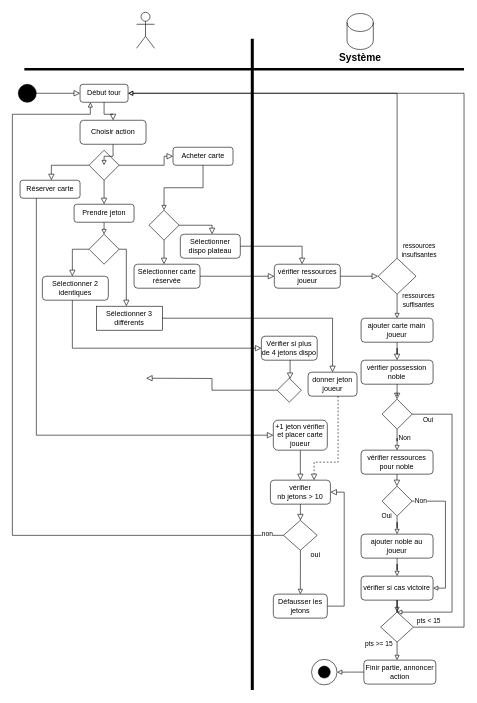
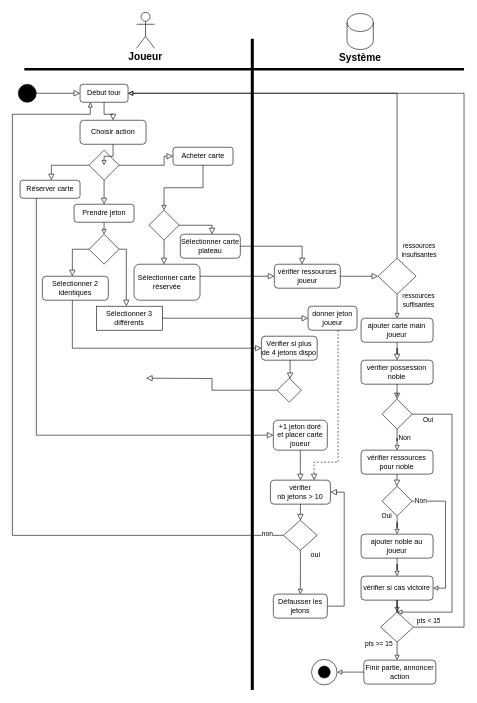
node "Joueur": added
node "Sélectionner dispo plateau": label "Sélectionner dispo plateau" -> "Sélectionner carte plateau"
node "Sélectionner carte réservée": size 66x24 -> 66x36
node "donner jeton joueur": moved (333, 384) -> (333, 318)
node "+1 jeton vérifier et placer carte joueur": label "+1 jeton vérifier et placer carte joueur" -> "+1 jeton doré et placer carte joueur"
